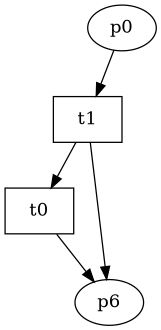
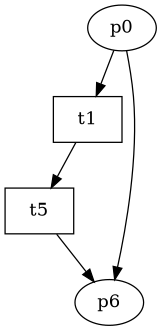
edge "t1" -> "p6": now "p0" -> "p6"
node "t0": label "t0" -> "t5"
